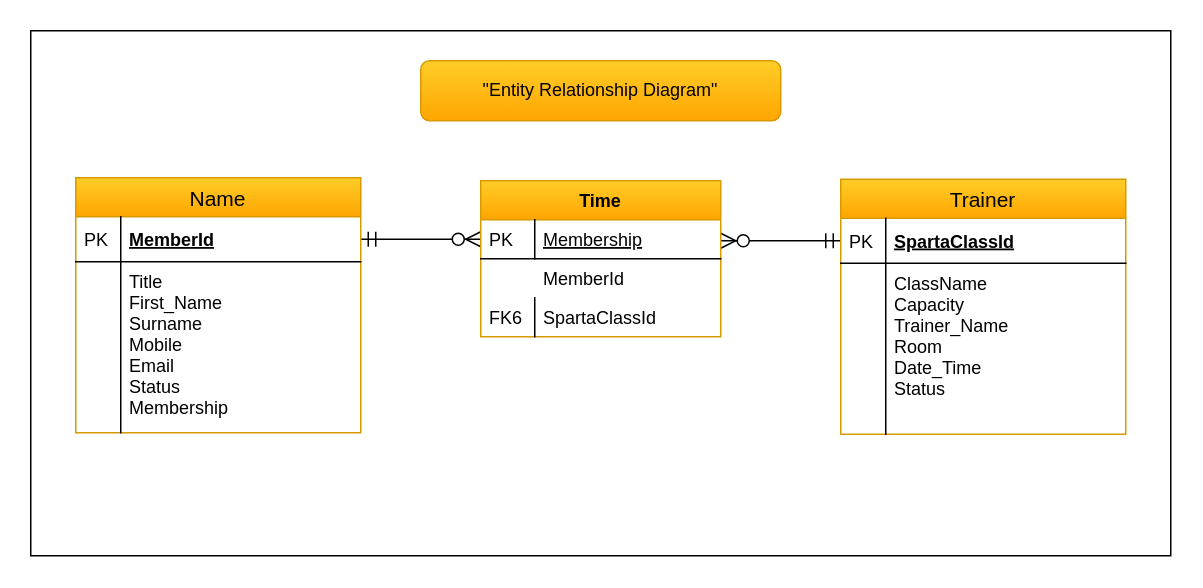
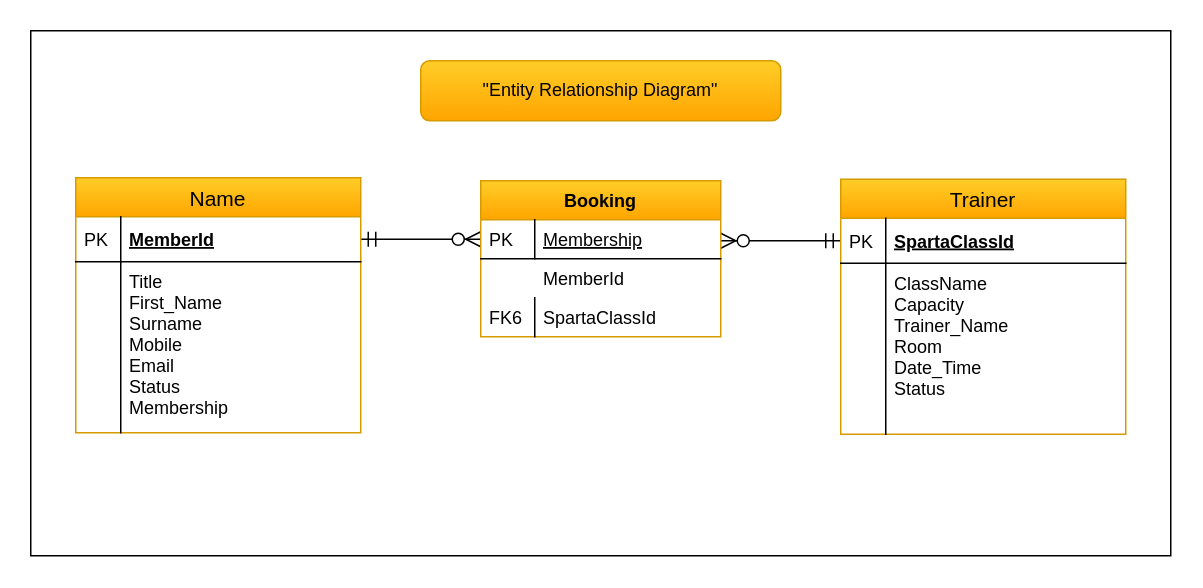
node "Time": label "Time" -> "Booking"
